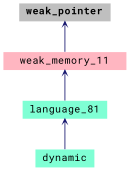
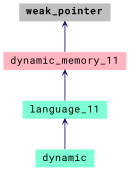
node "weak_memory_11": label "weak_memory_11" -> "dynamic_memory_11"
node "language_81": label "language_81" -> "language_11"
